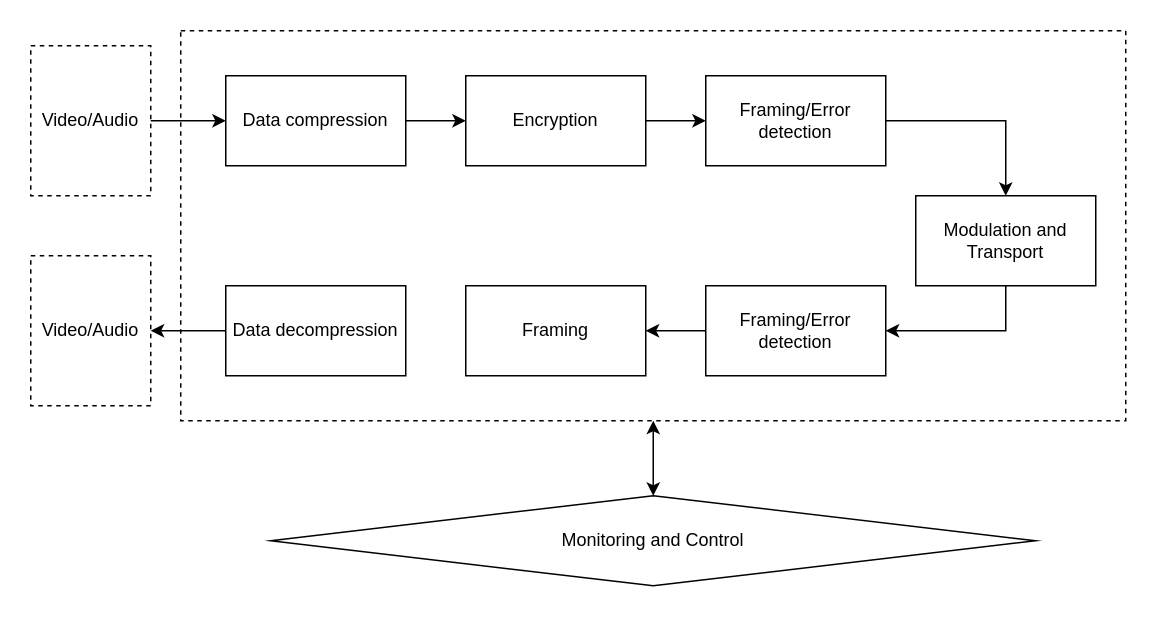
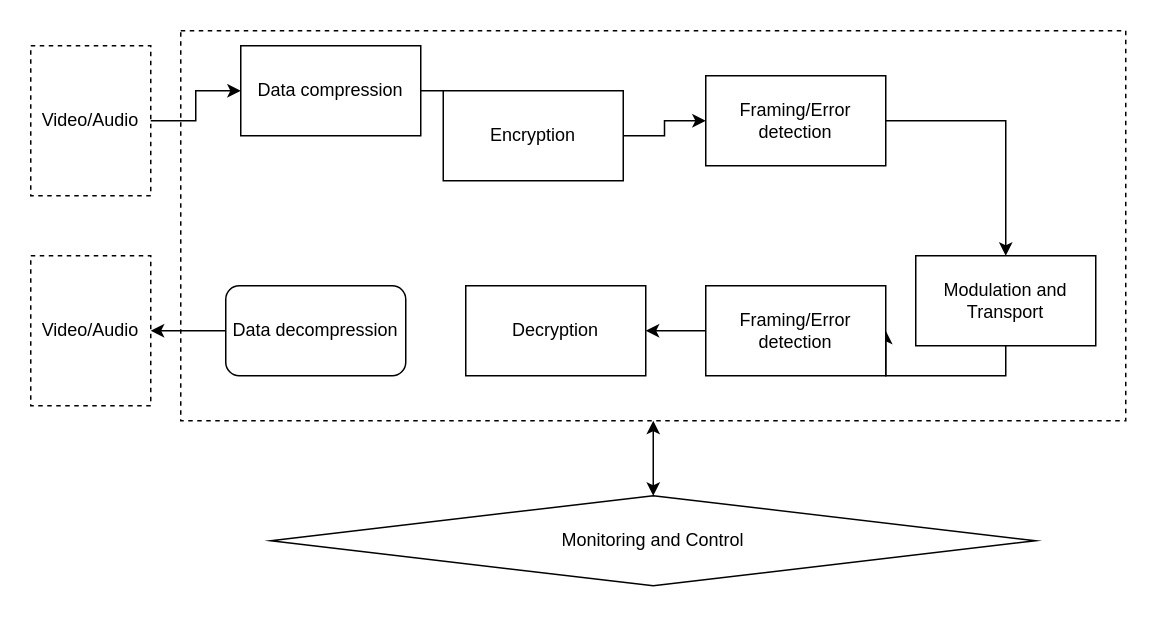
node "Data compression": moved (316, 121) -> (331, 91)
node "Encryption": moved (556, 121) -> (533, 136)
node "Modulation and Transport": moved (1006, 241) -> (1006, 301)
node "Data decompression": shape rectangle -> rounded rectangle
node "Framing": label "Framing" -> "Decryption"
